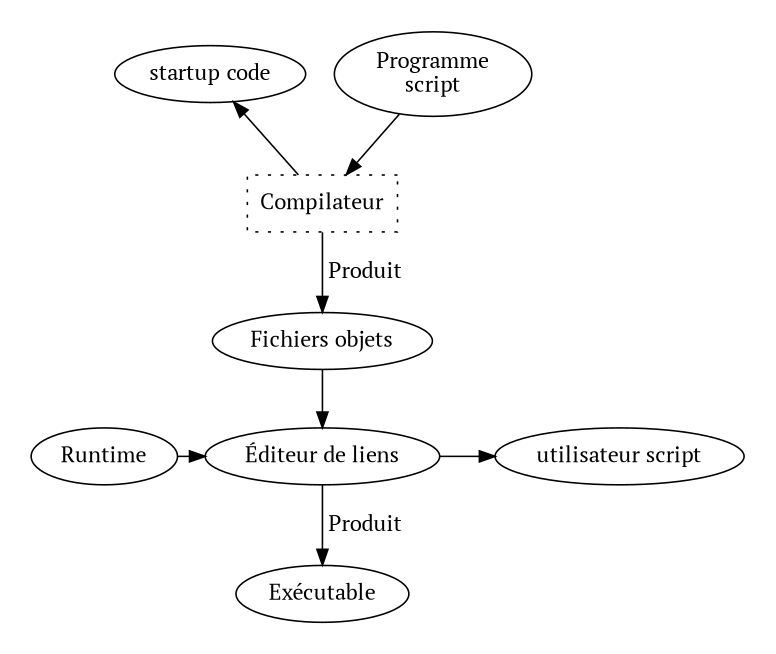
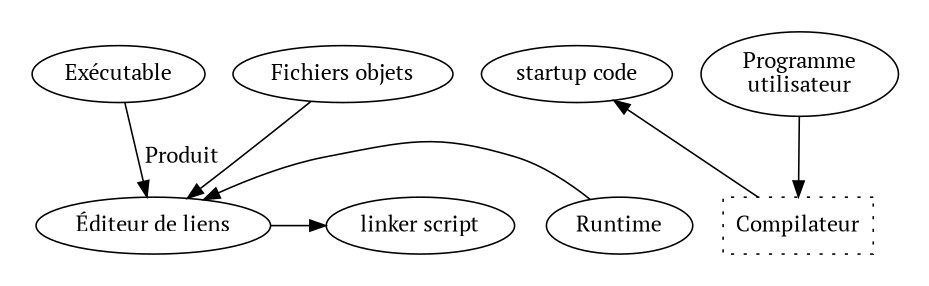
node "Programme script": label "Programme script" -> "Programme utilisateur"
edge "Compilateur" -> "Fichiers objets": removed, label "Produit"
node "utilisateur script": label "utilisateur script" -> "linker script"
edge "Éditeur de liens" -> "Exécutable": reversed
